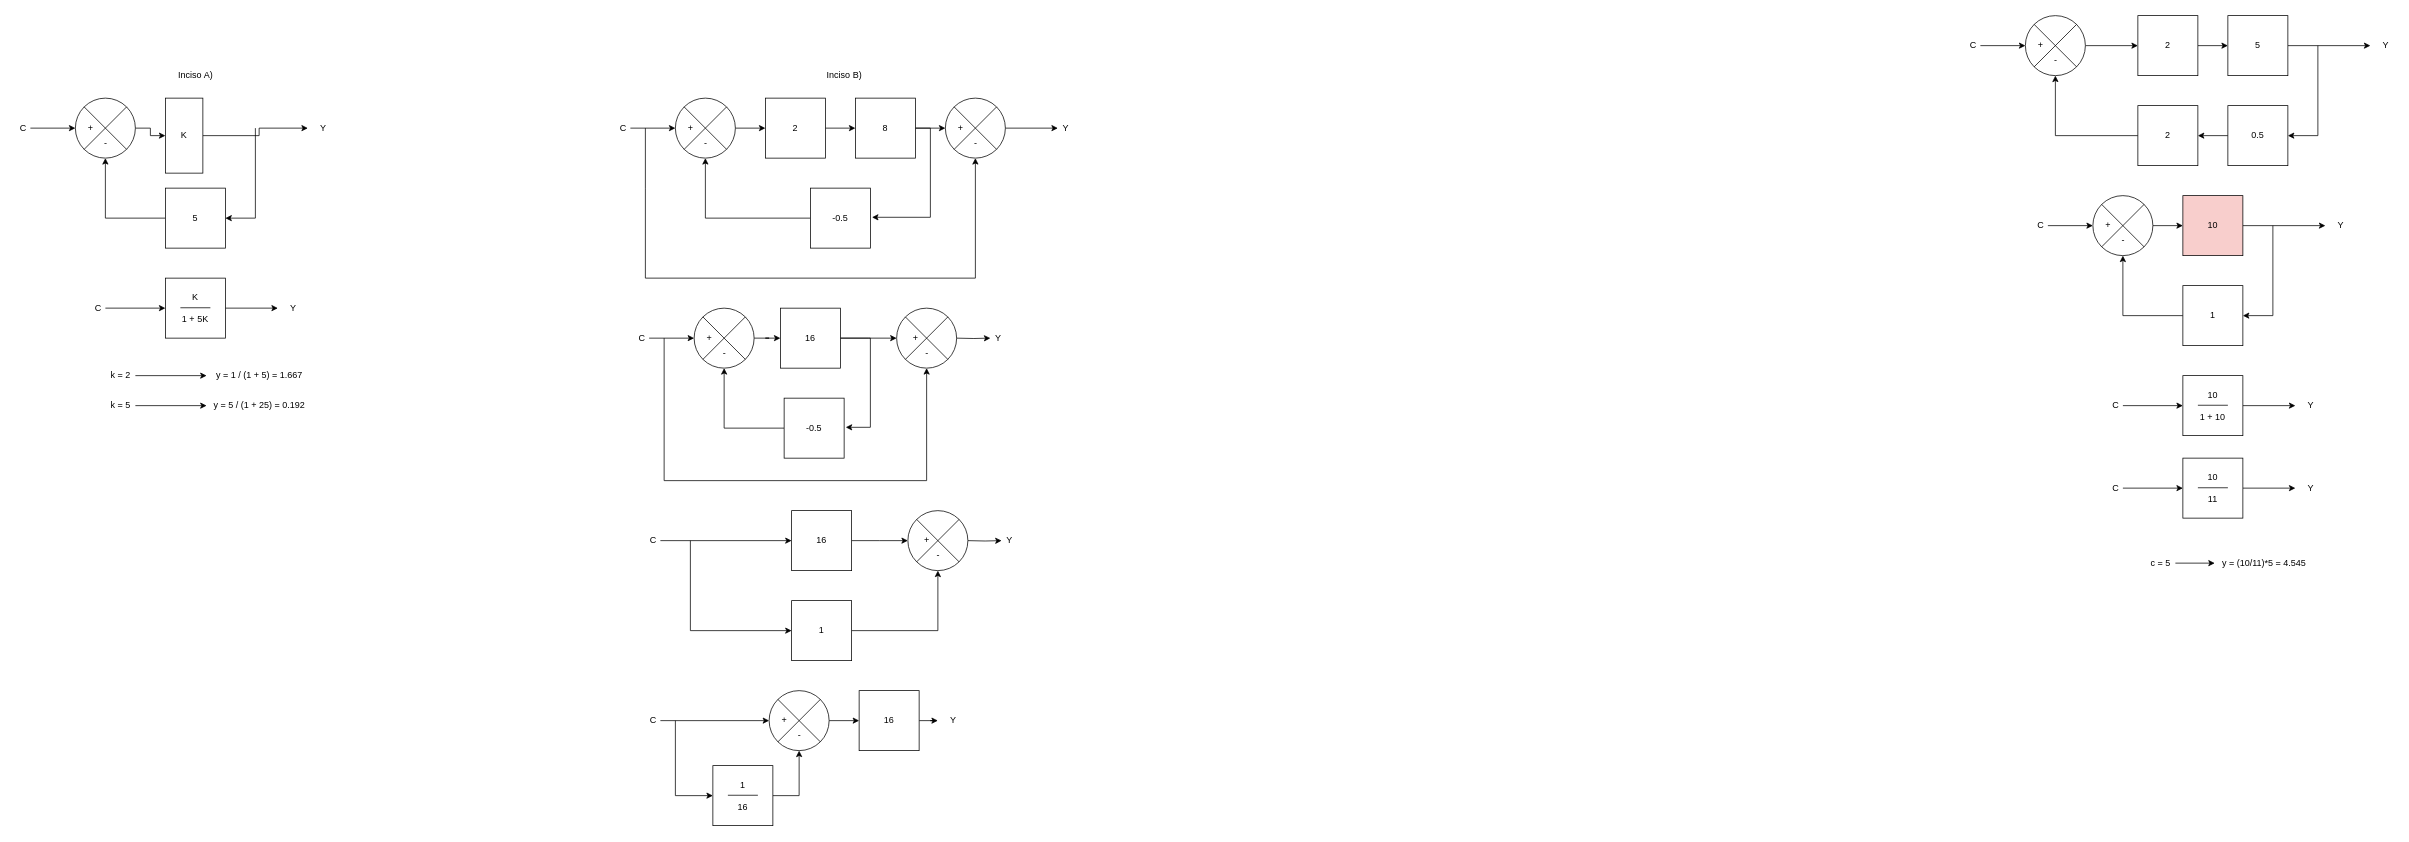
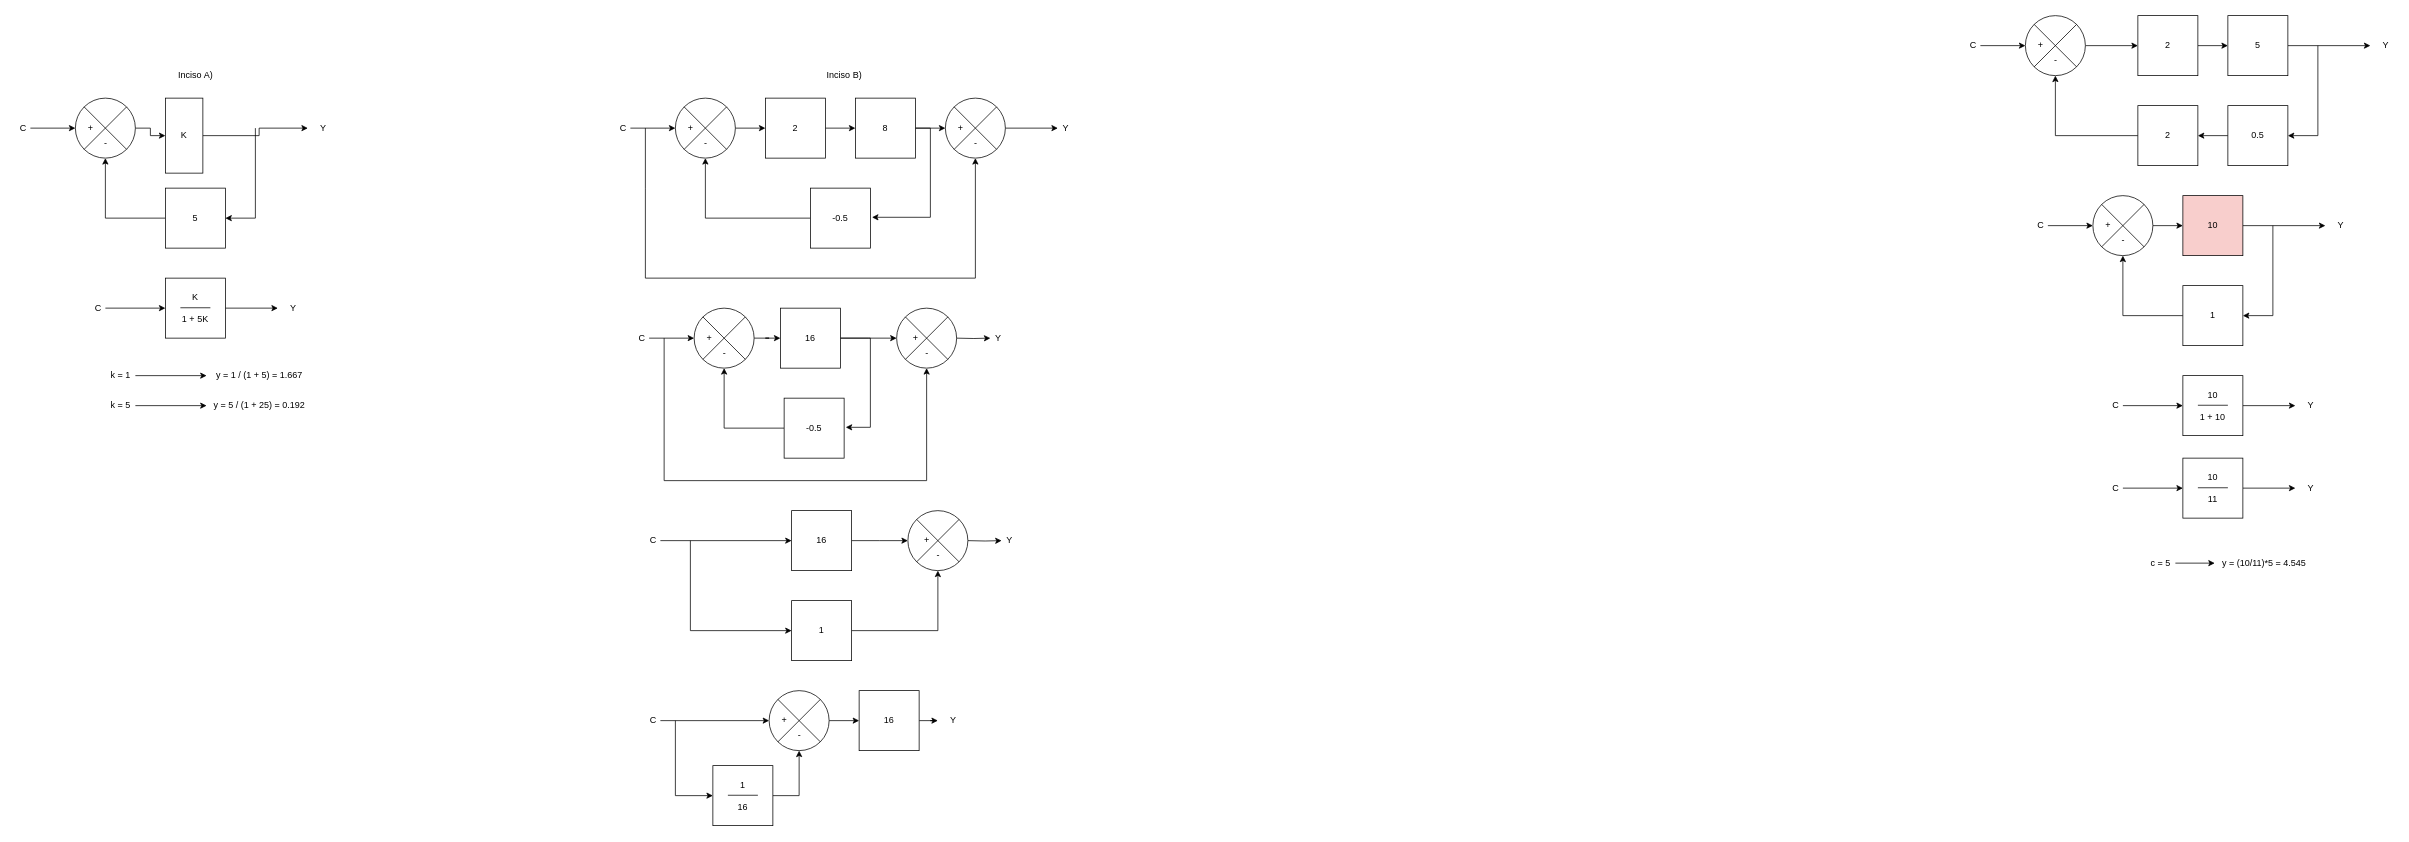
node "k = 2": label "k = 2" -> "k = 1"
